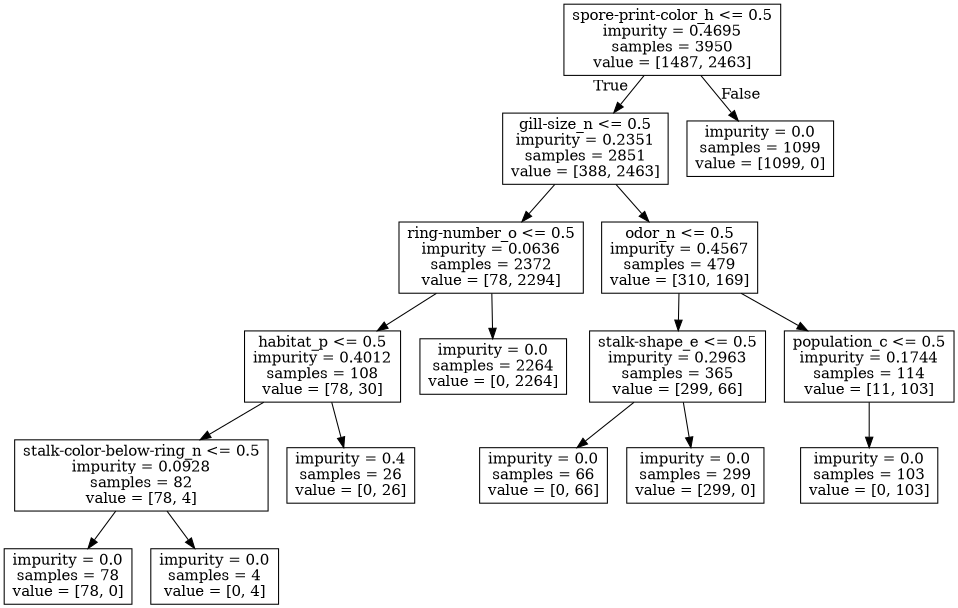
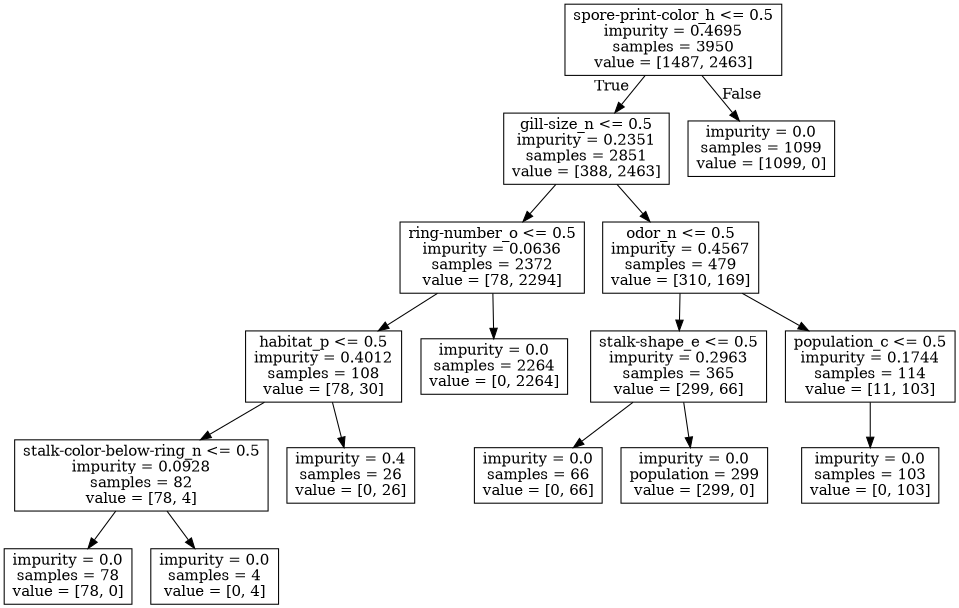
node "impurity = 0.0 samples = 299 value = [299, 0]": label "impurity = 0.0 samples = 299 value = [299, 0]" -> "impurity = 0.0 population = 299 value = [299, 0]"
